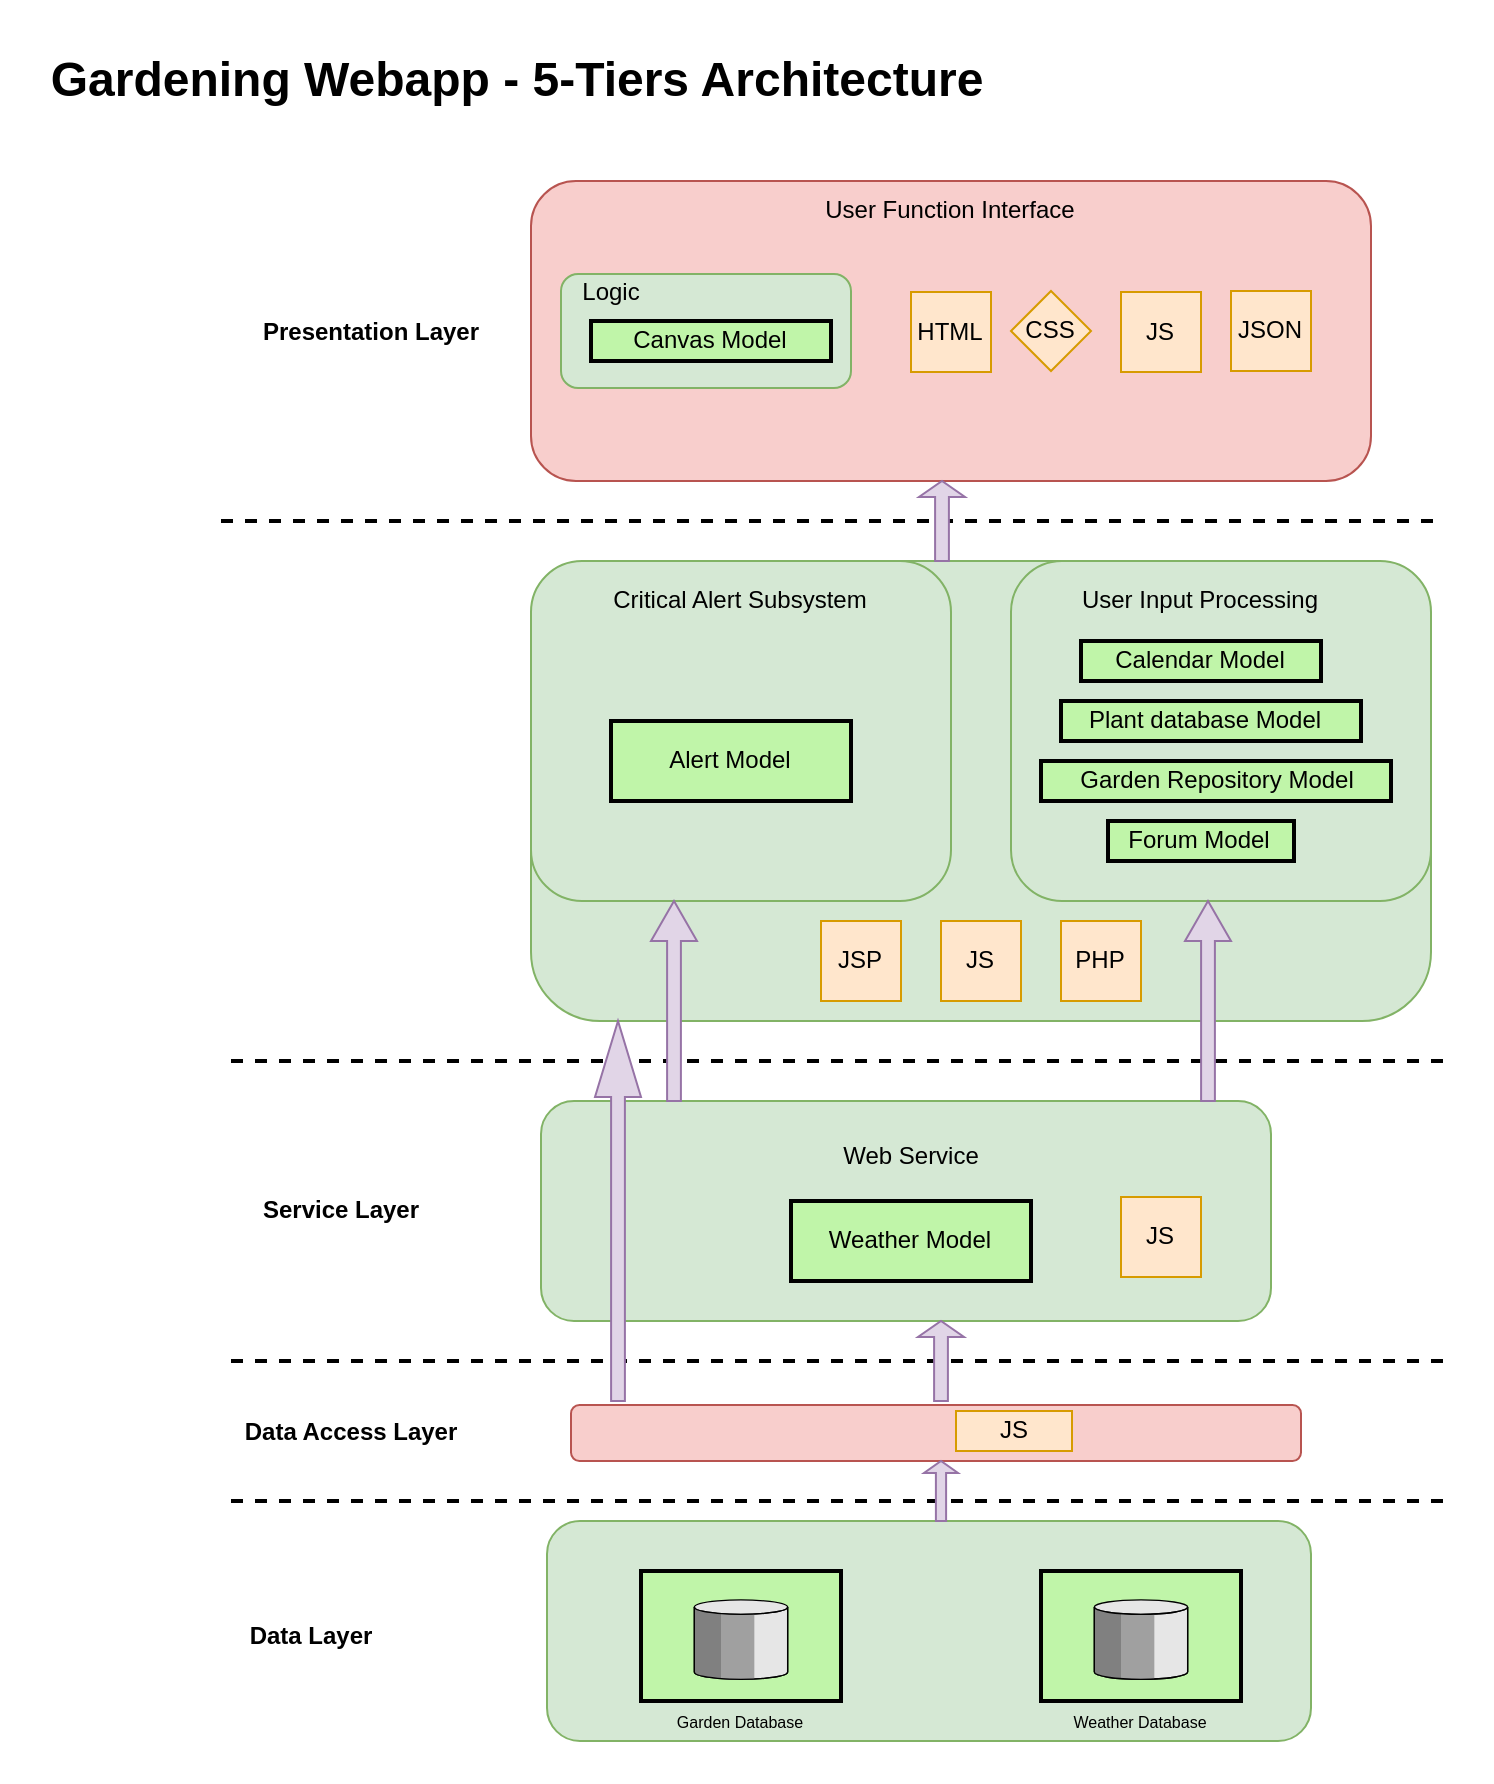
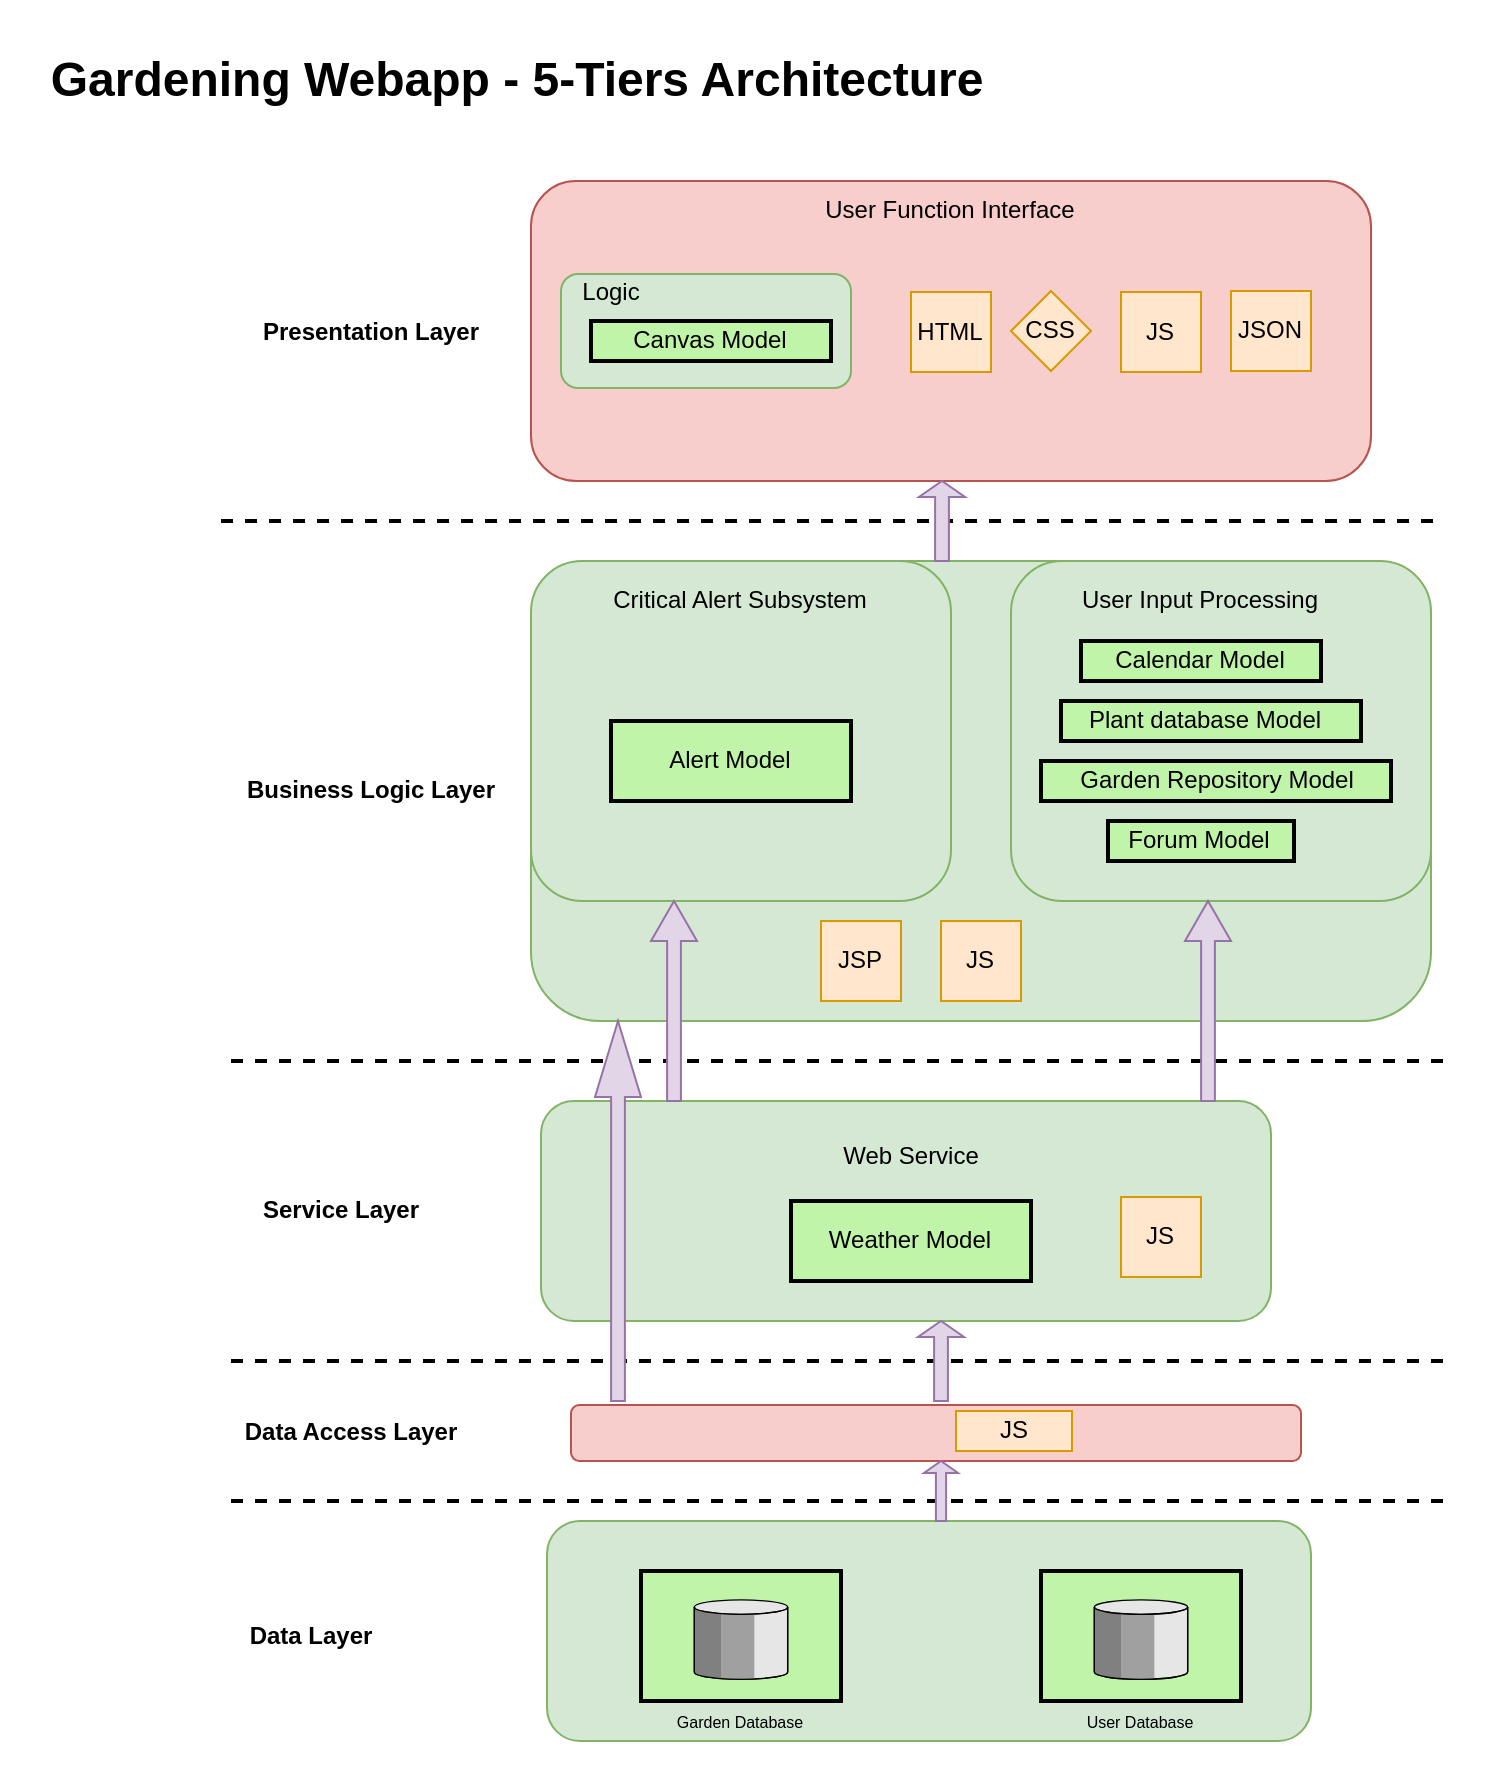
node "Business Logic Layer": added
node "PHP": removed
node "Weather Database": label "Weather Database" -> "User Database"
